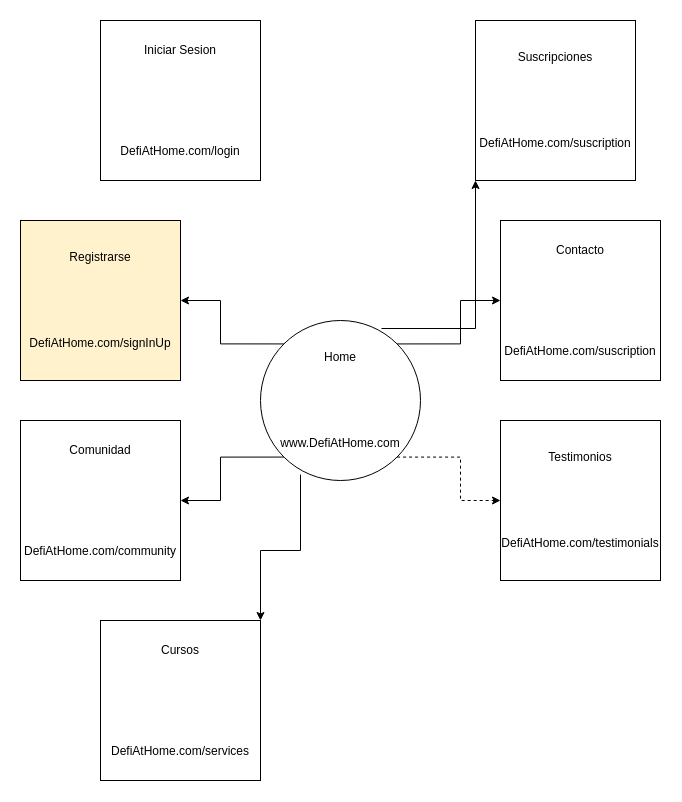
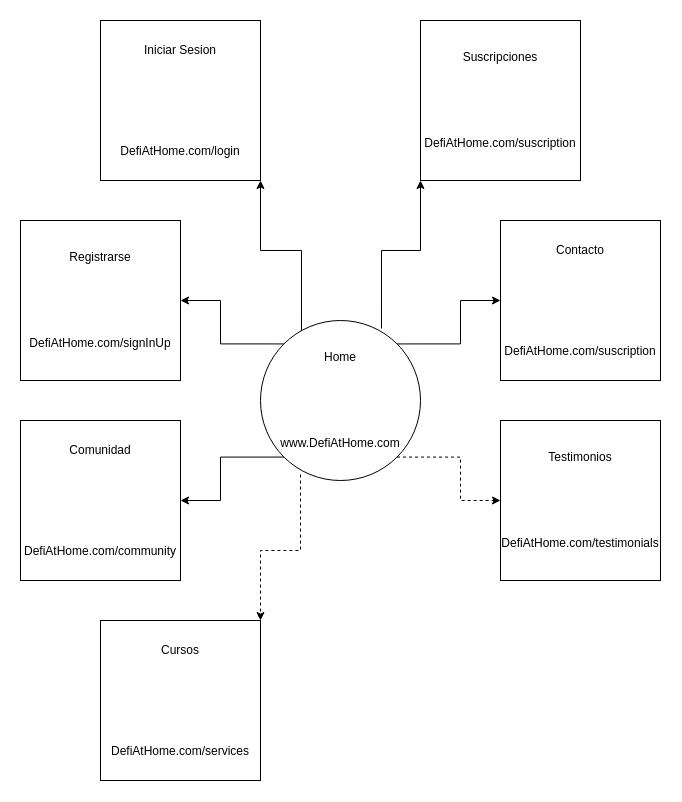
node "Suscripciones DefiAtHome.com/suscription": moved (556, 101) -> (501, 101)
edge "Home www.DefiAtHome.com" -> "Iniciar Sesion DefiAtHome.com/login": added
node "Registrarse DefiAtHome.com/signInUp": fillcolor #fff2cc -> #ffffff
edge "Home www.DefiAtHome.com" -> "Cursos DefiAtHome.com/services": style solid -> dashed
